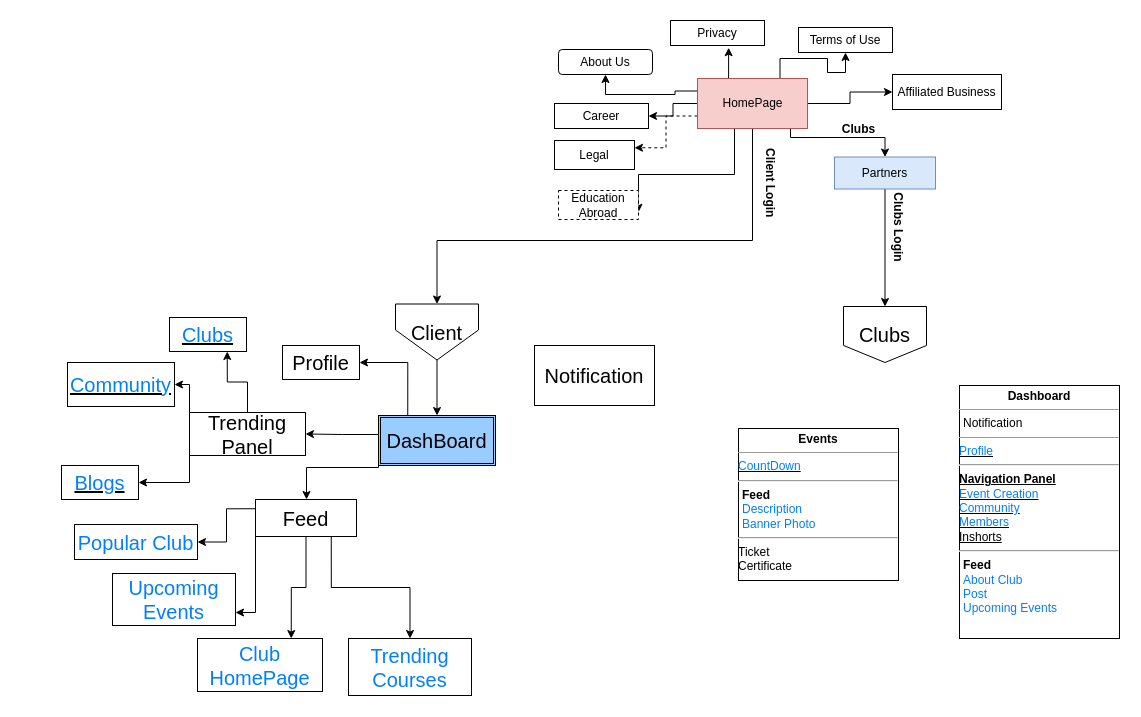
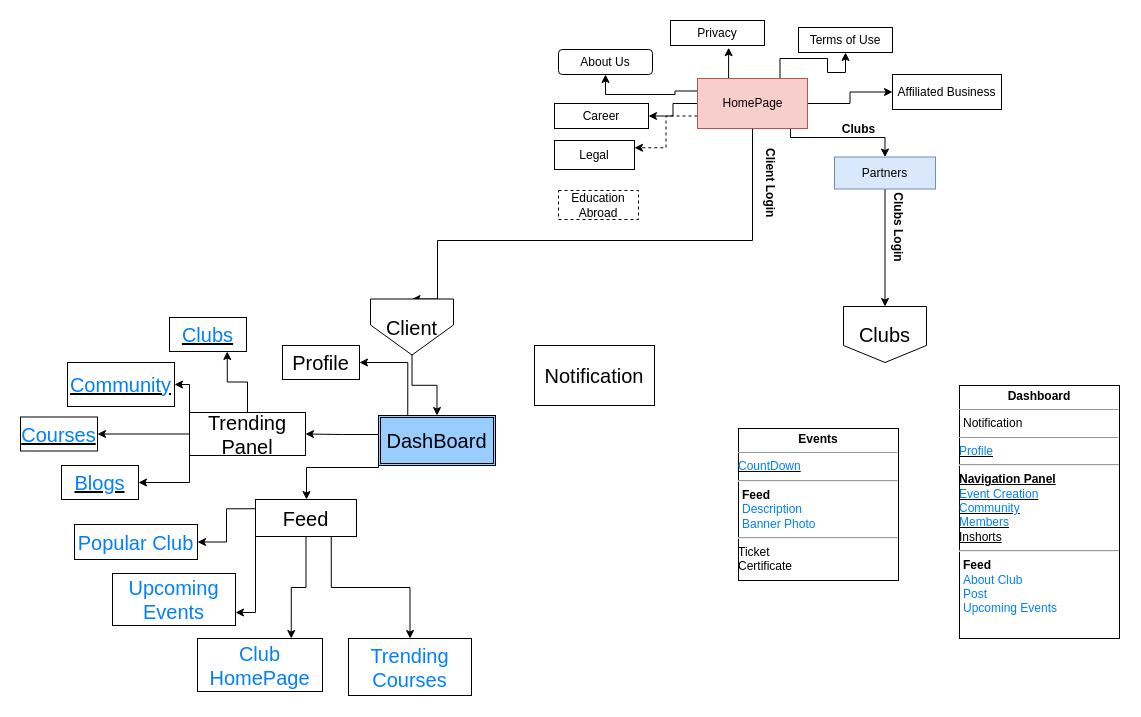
edge "HomePage" -> "Education Abroad": removed
node "Client": moved (437, 332) -> (412, 327)
node "Courses": added
edge "Trending Panel" -> "Courses": added
